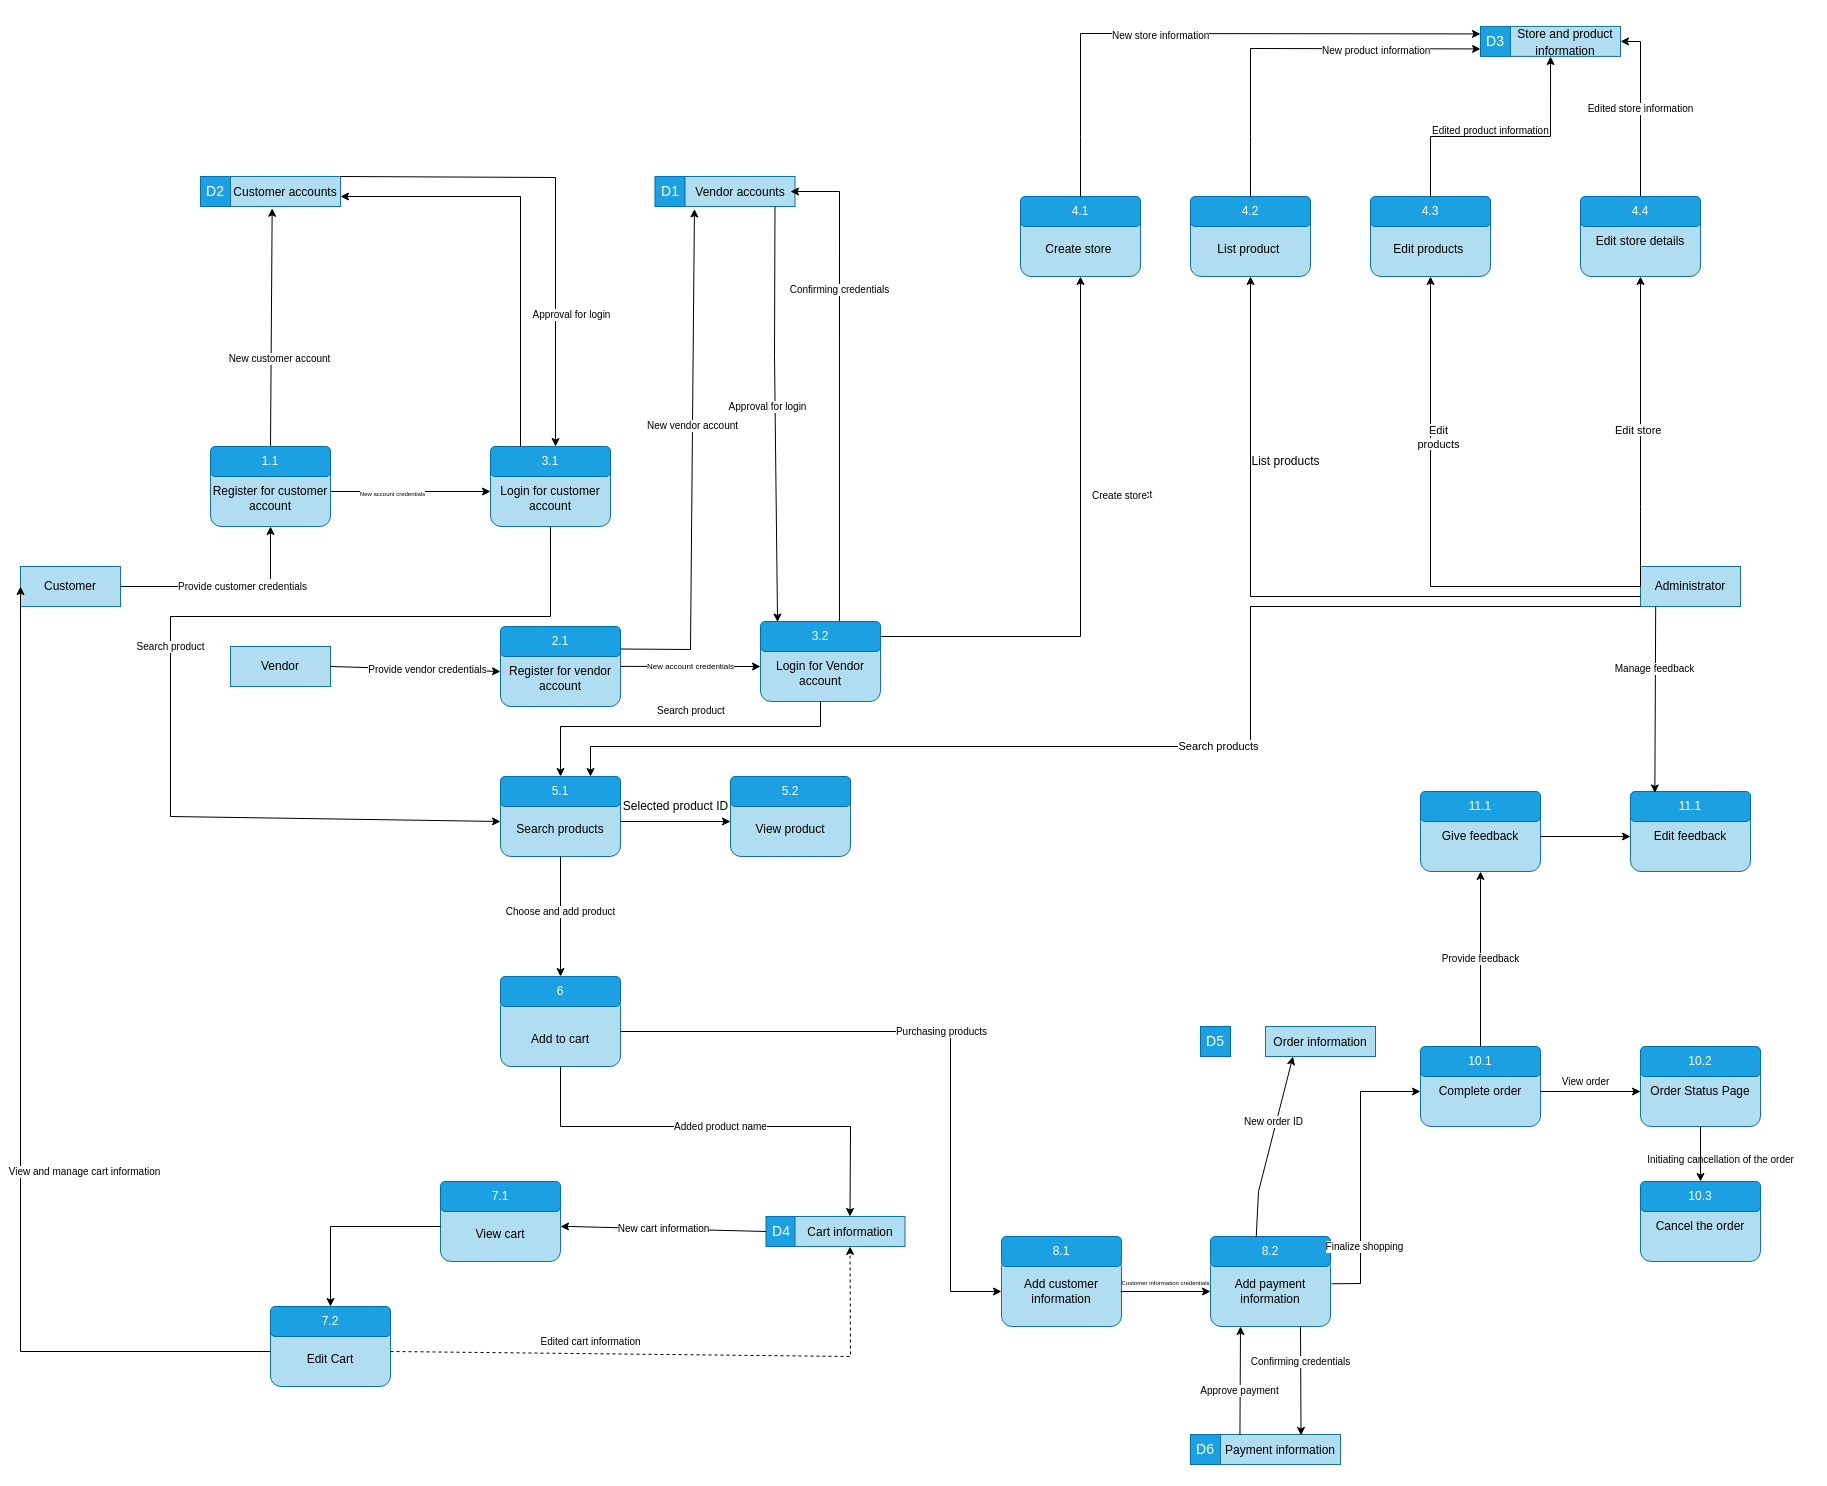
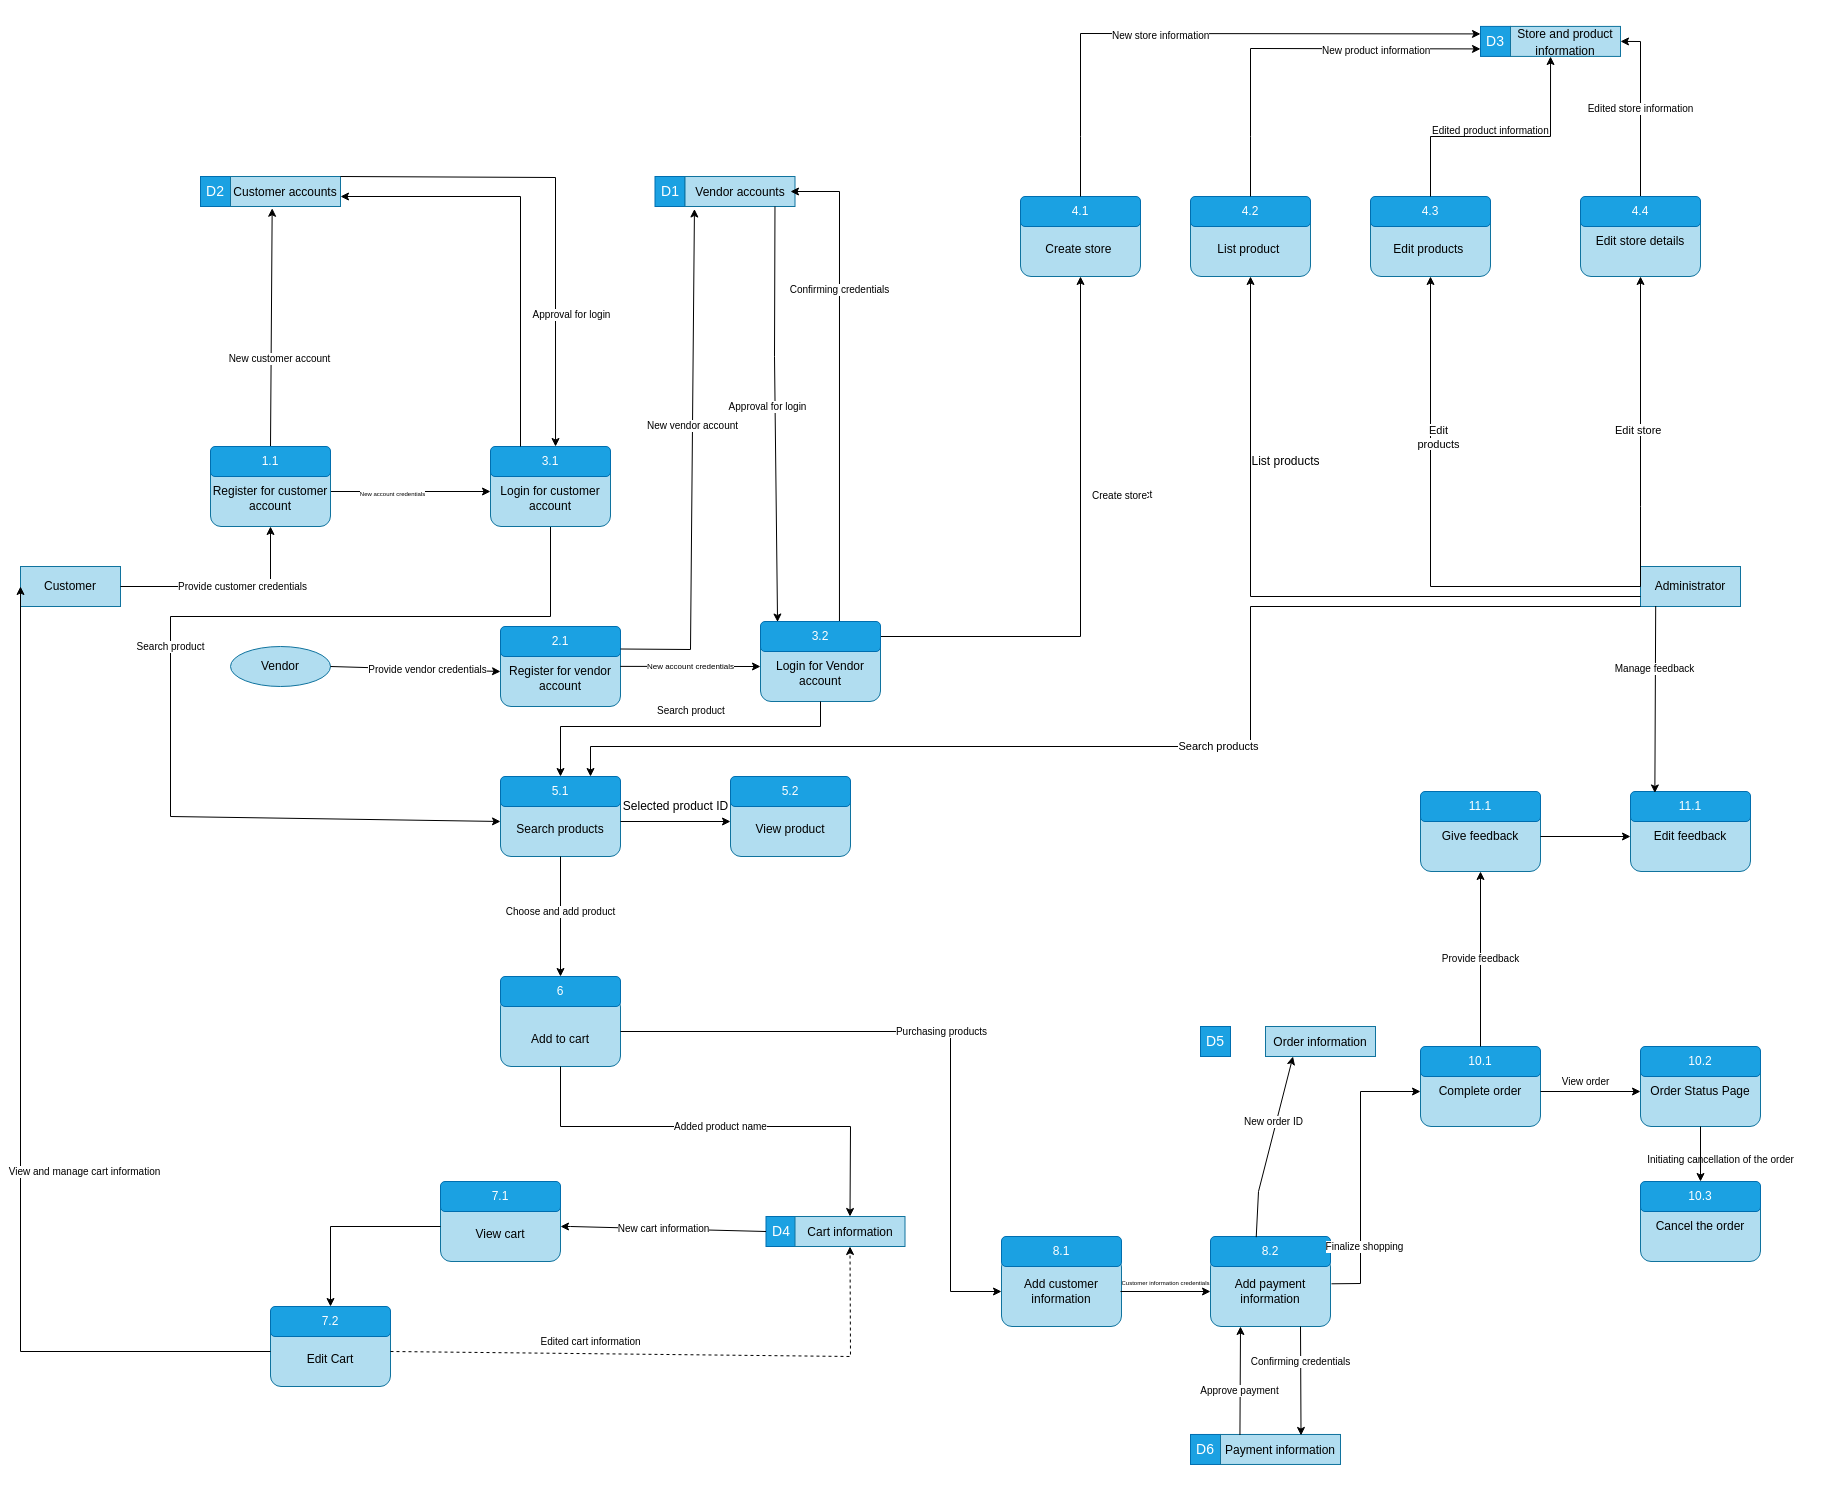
node "Vendor": shape rectangle -> ellipse
